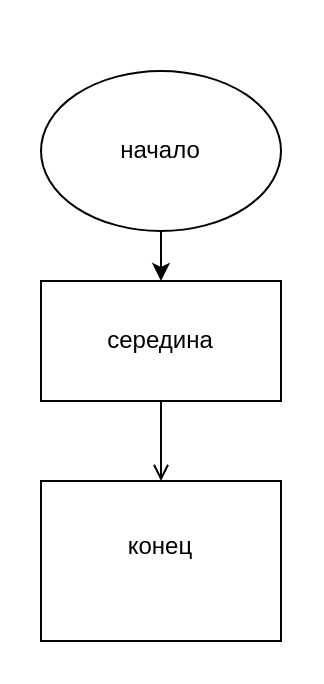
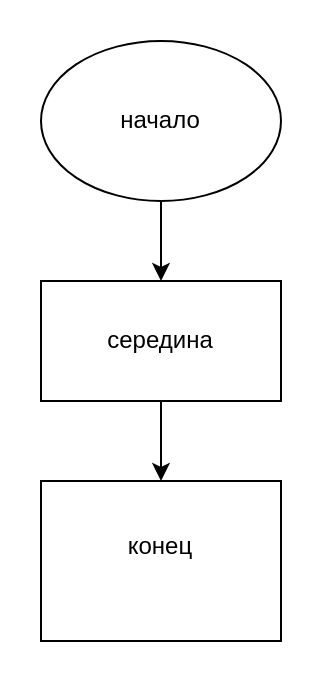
node "начало": moved (161, 151) -> (161, 121)
edge "середина" -> "конец": arrowhead open -> classic
